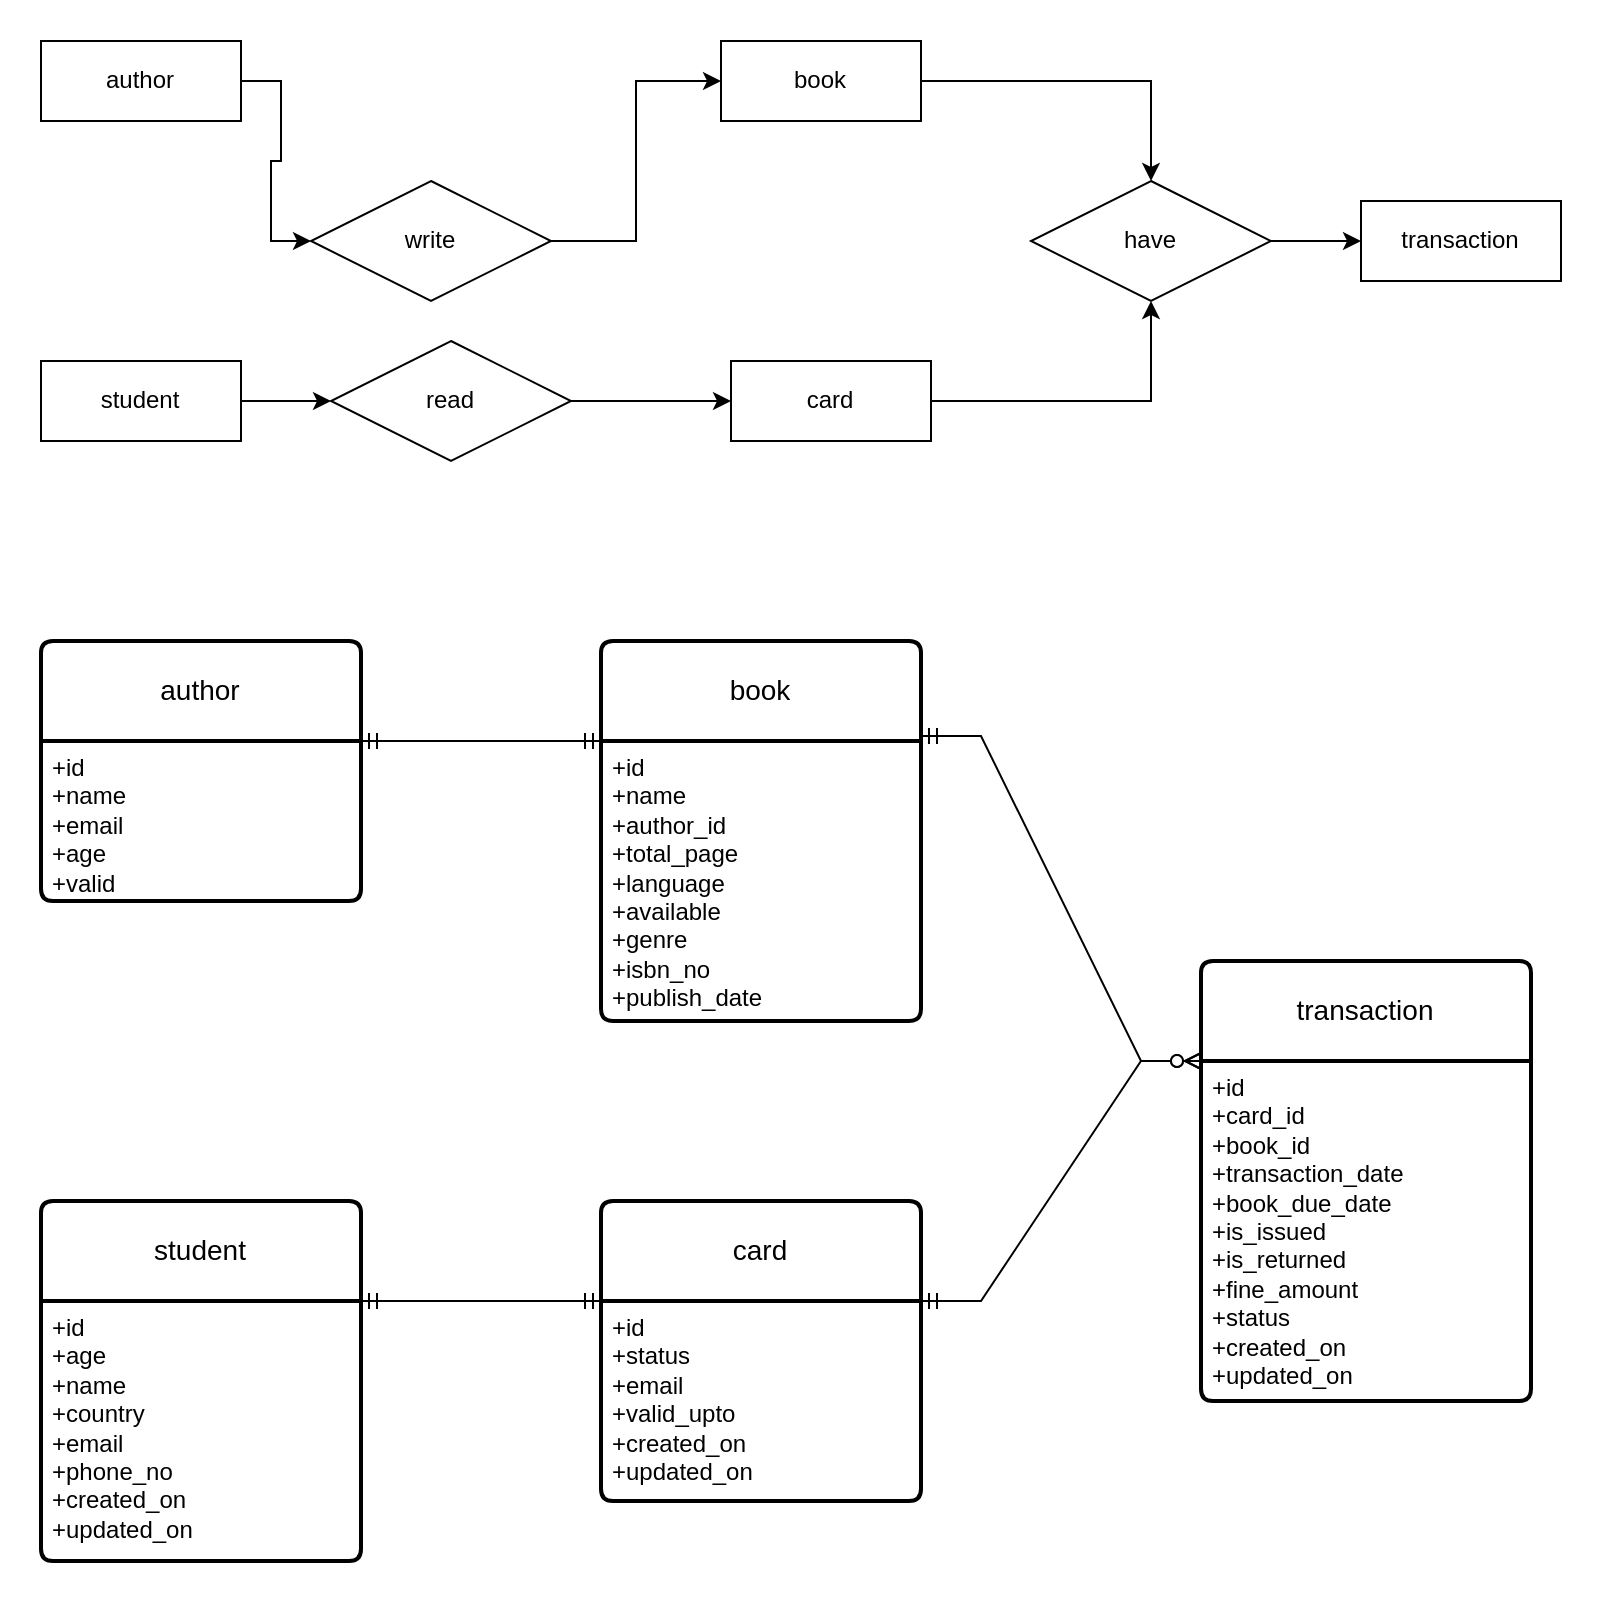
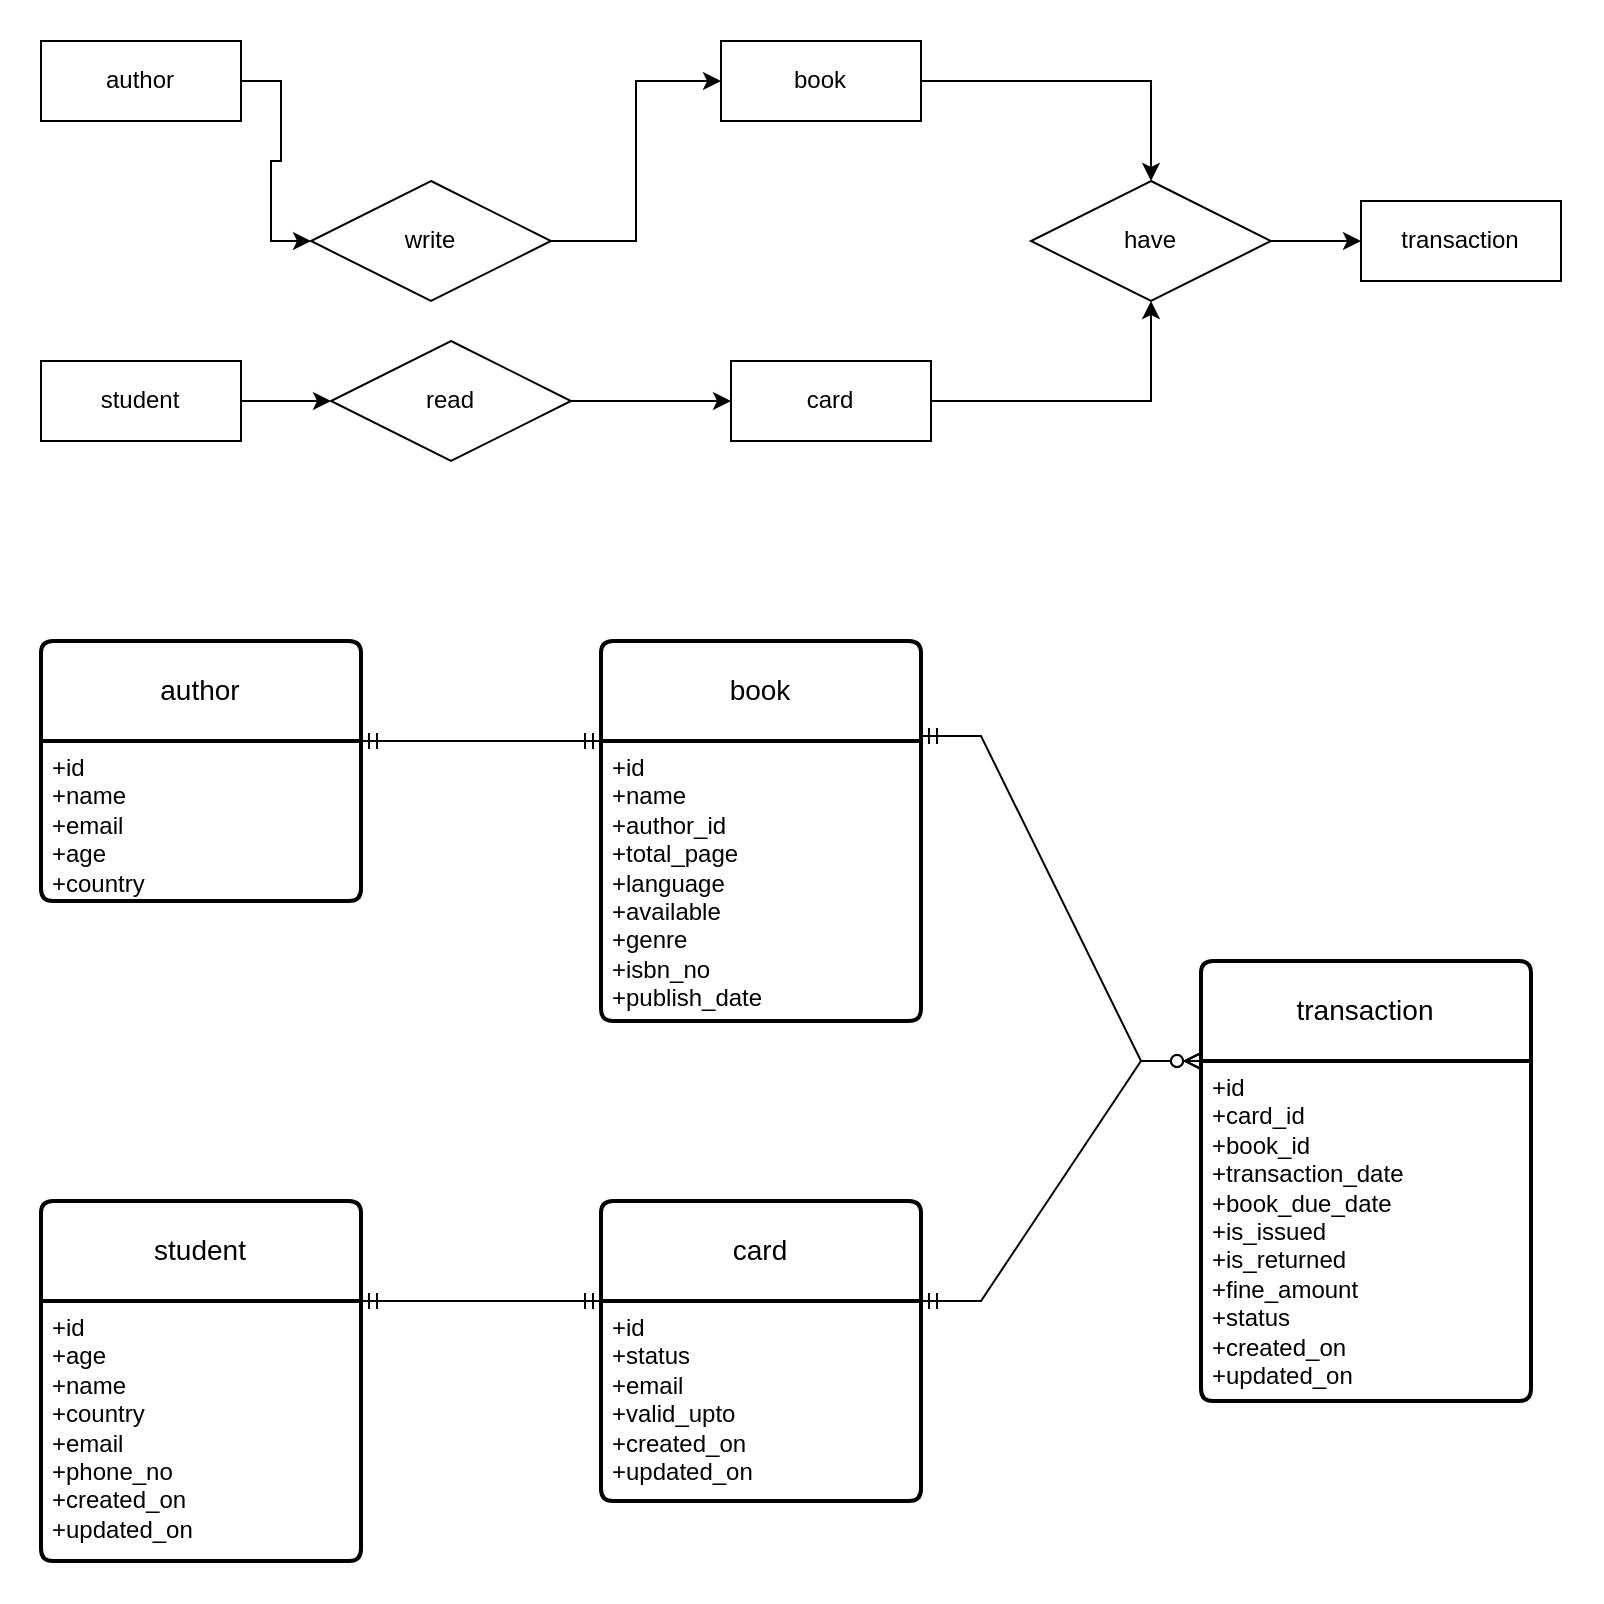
node "+id +name +email +age +valid": label "+id +name +email +age +valid" -> "+id +name +email +age +country"
